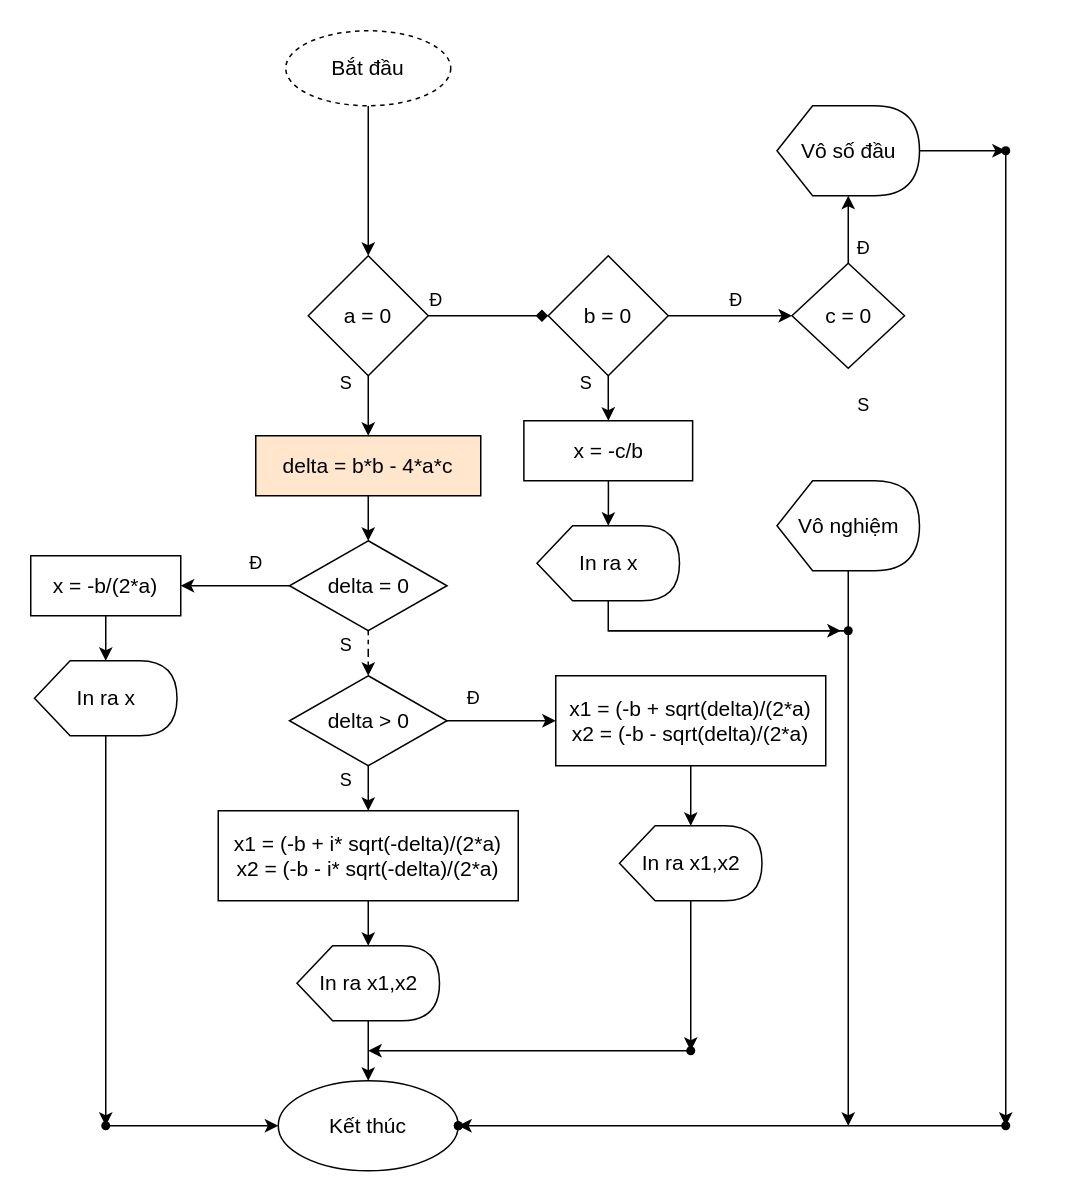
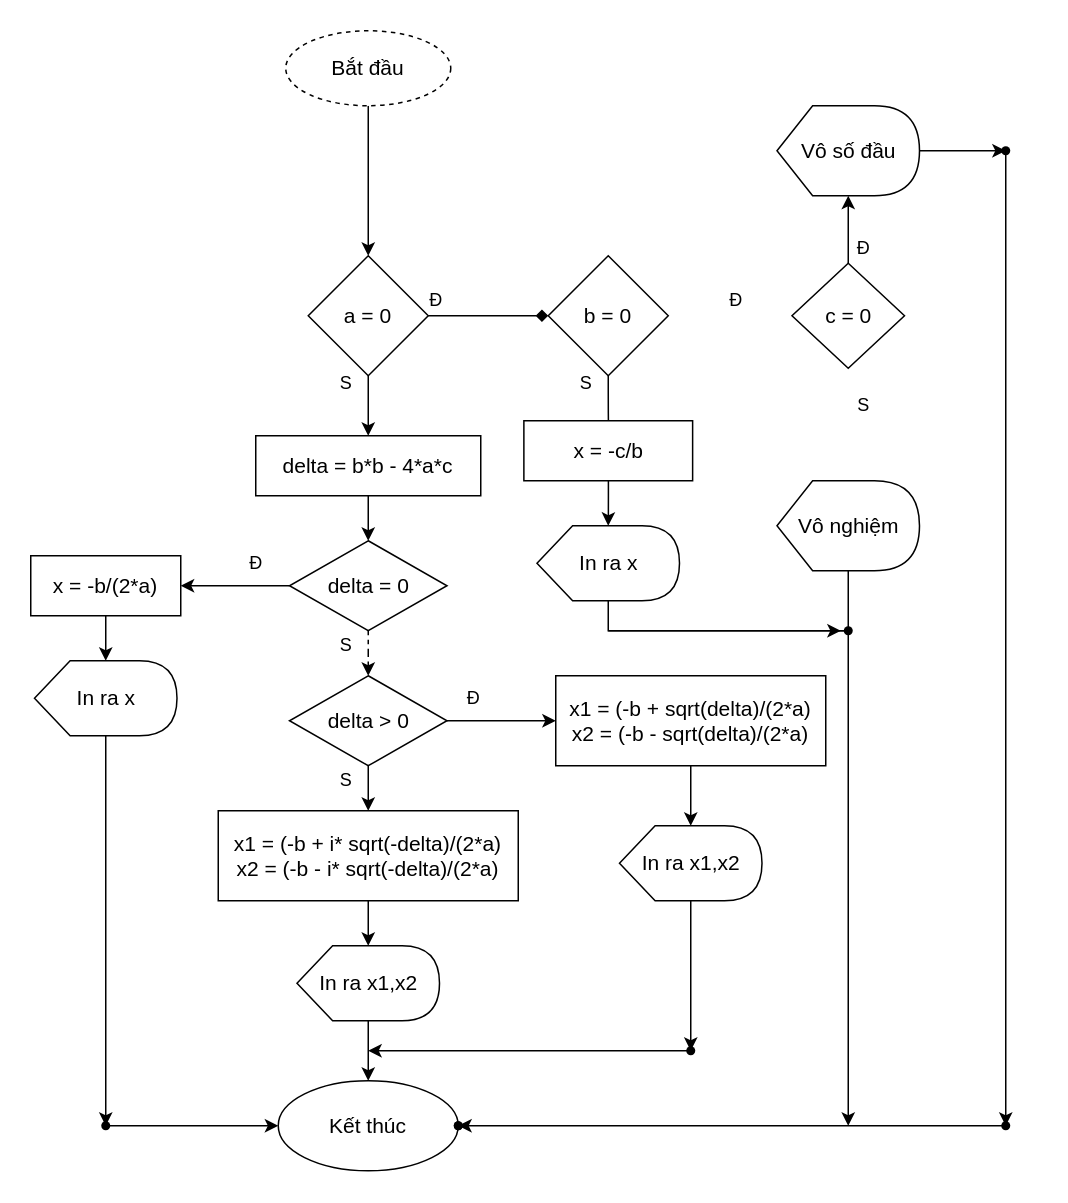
edge "b = 0" -> "c = 0": removed
edge "b = 0" -> "x = -c/b": arrowhead classic -> none
node "delta = b*b - 4*a*c": fillcolor #ffe6cc -> #ffffff
